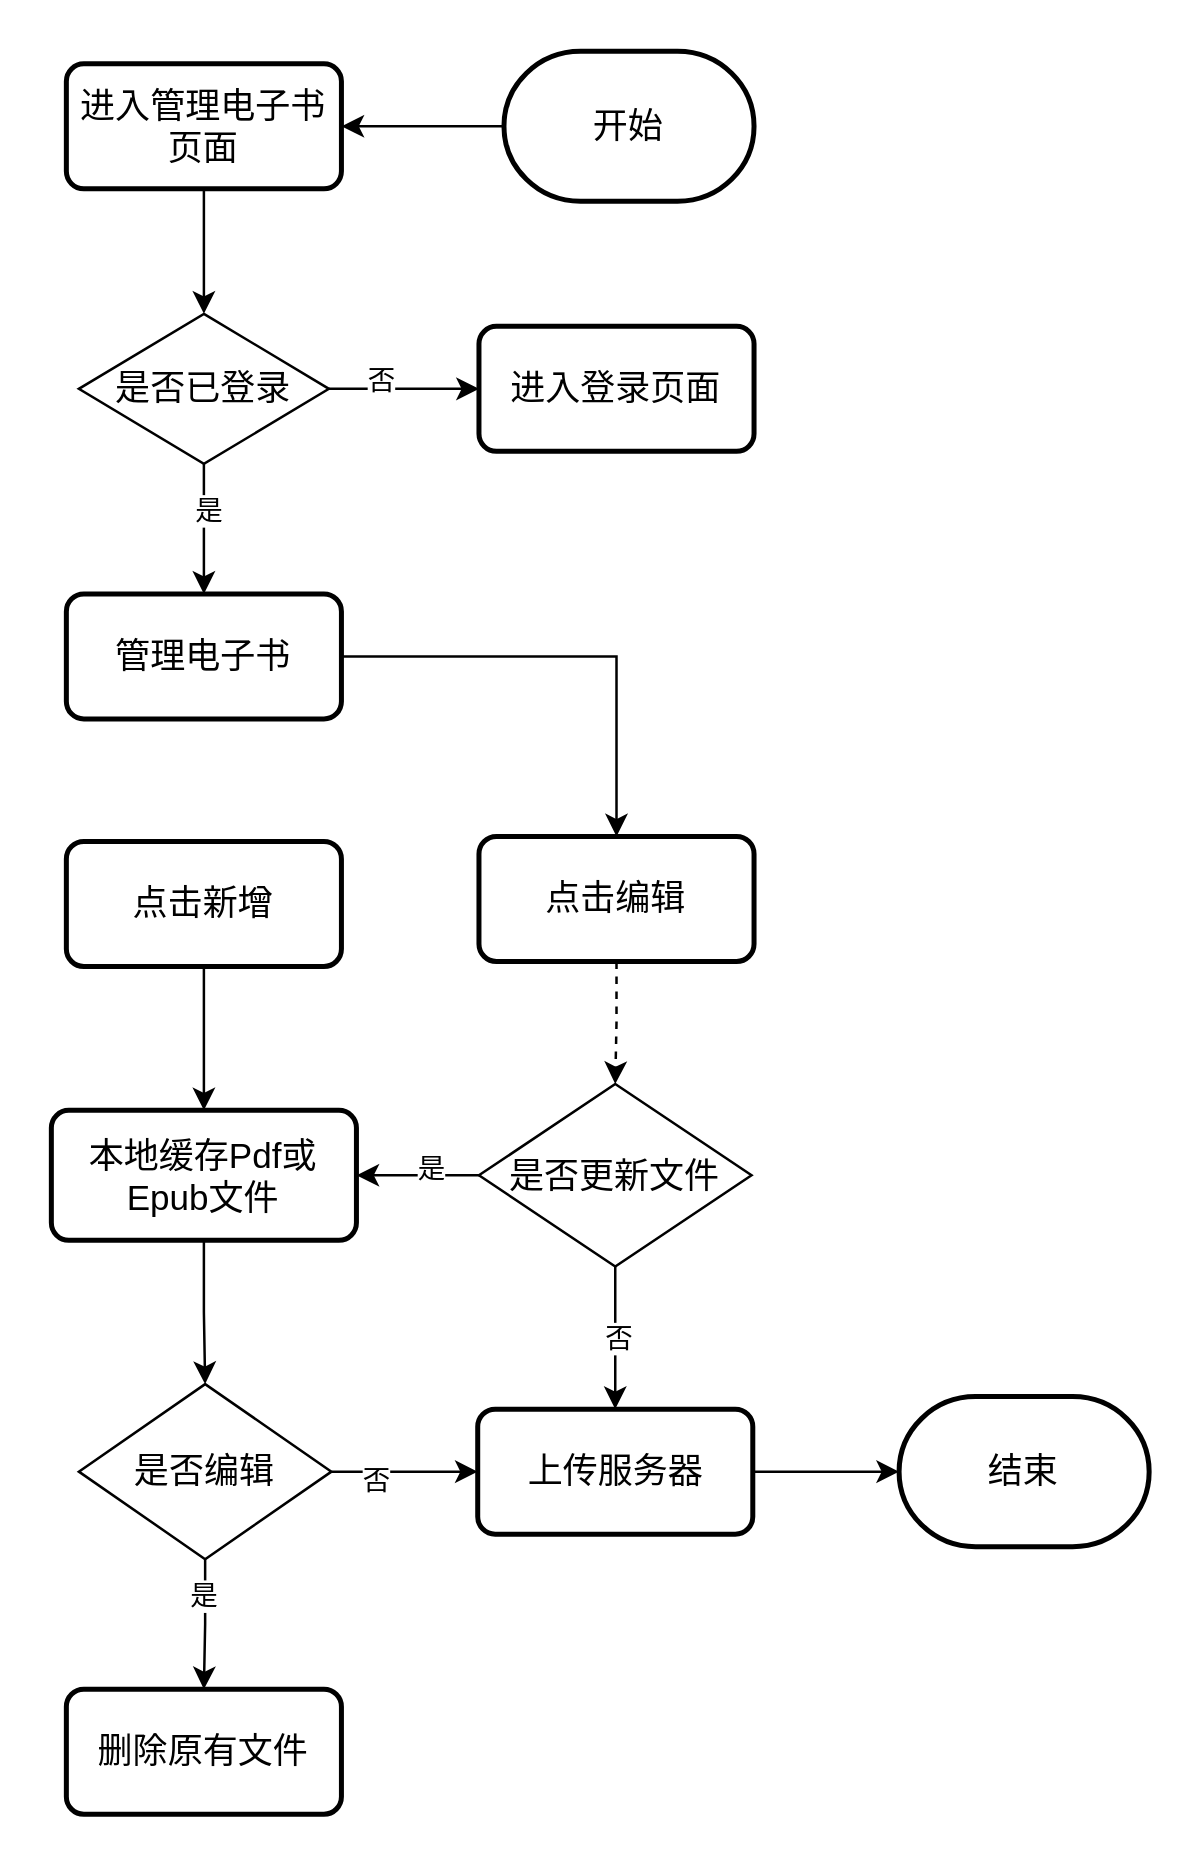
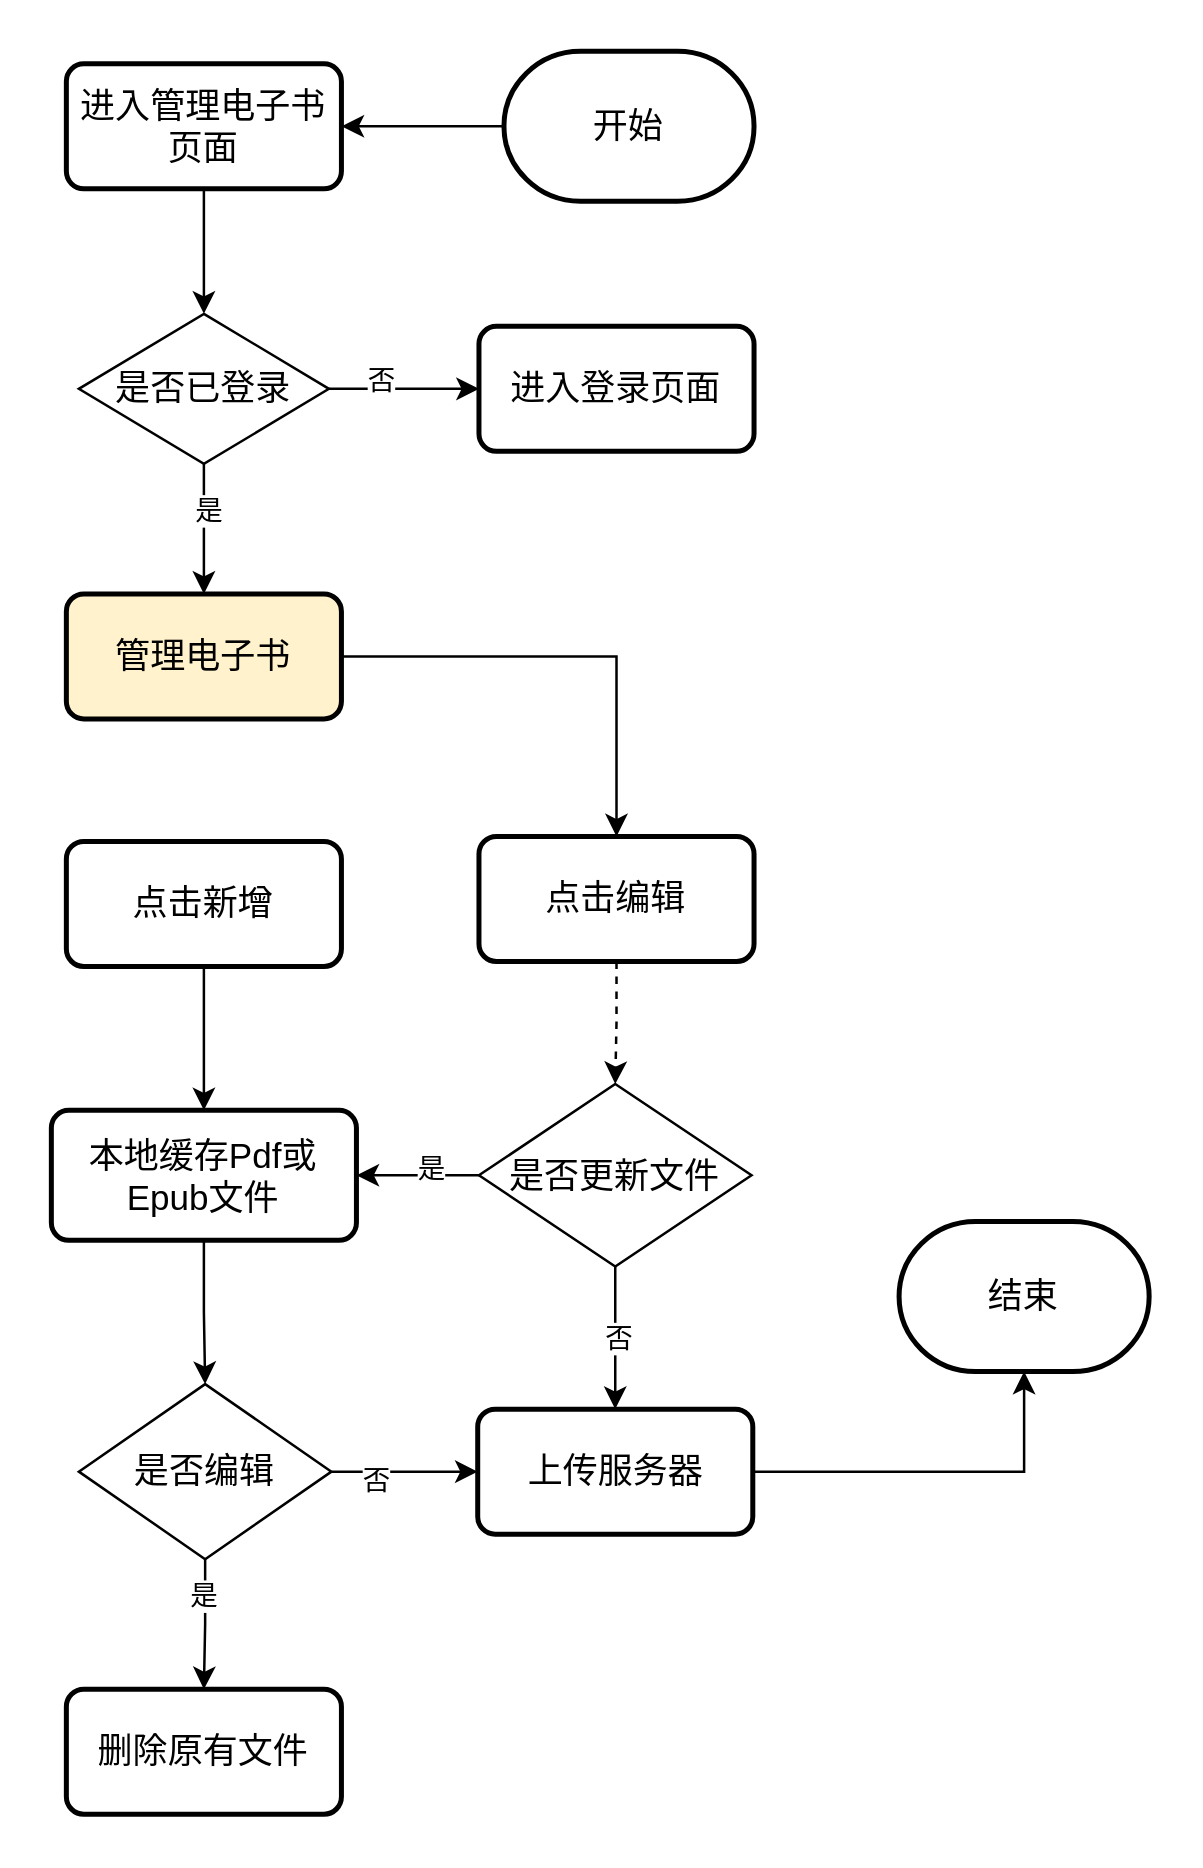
node "管理电子书": fillcolor #ffffff -> #fff2cc
node "结束": moved (1024, 1471) -> (1024, 1296)
